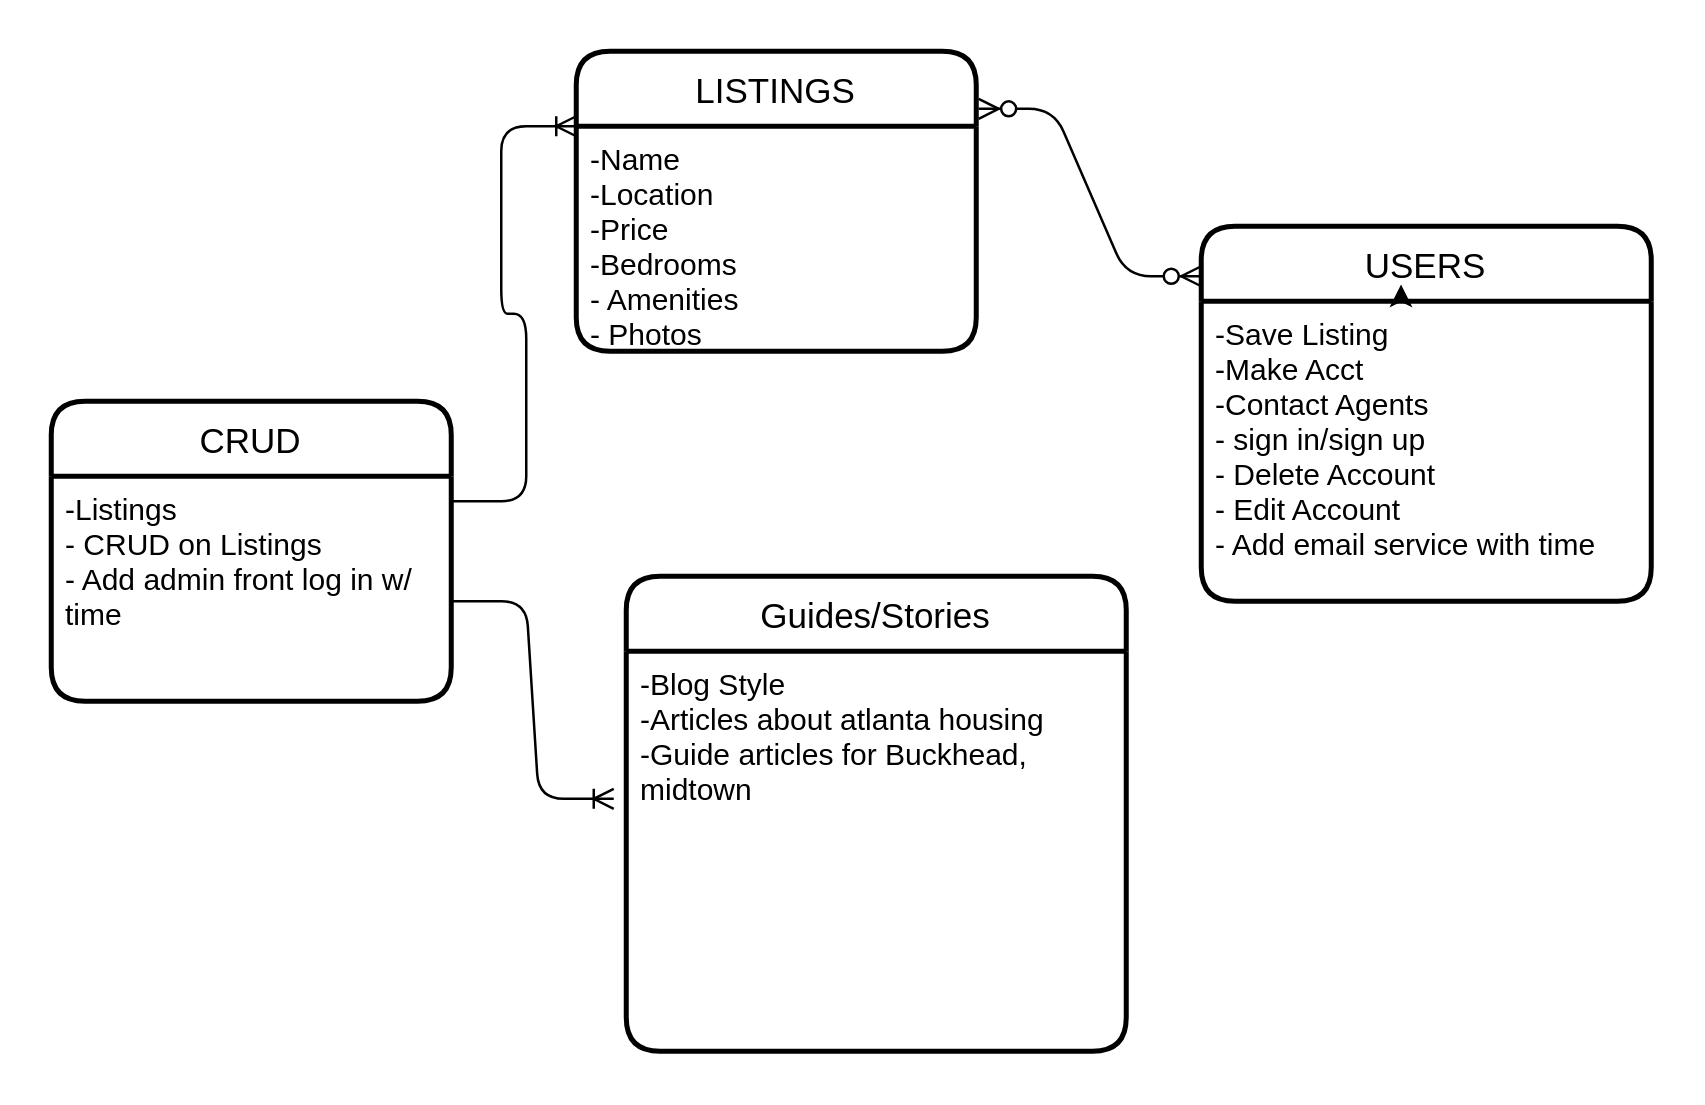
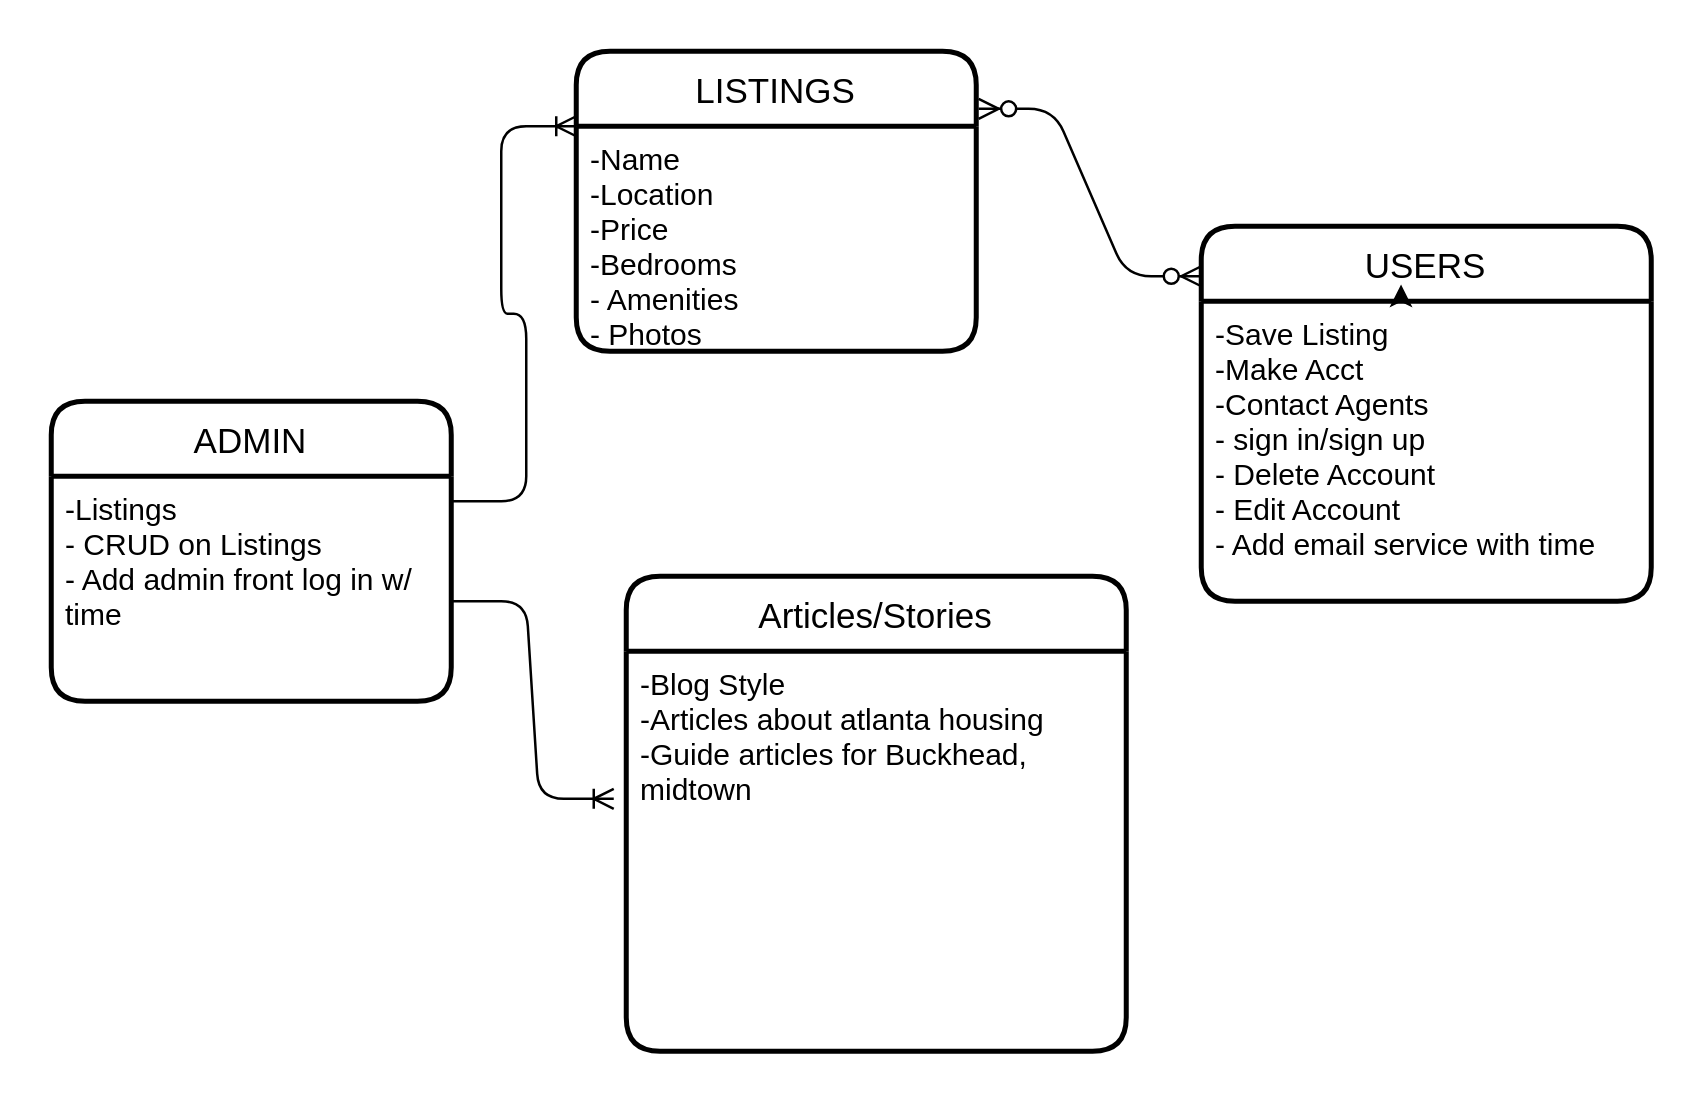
node "CRUD": label "CRUD" -> "ADMIN"
node "Guides/Stories": label "Guides/Stories" -> "Articles/Stories"
